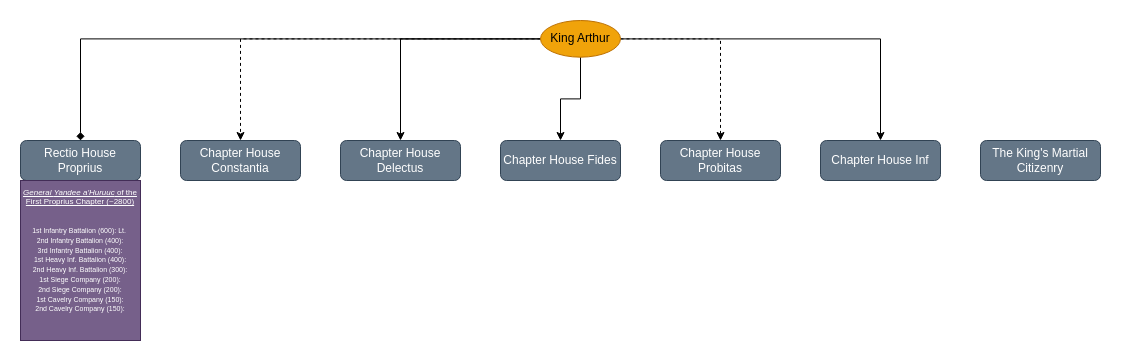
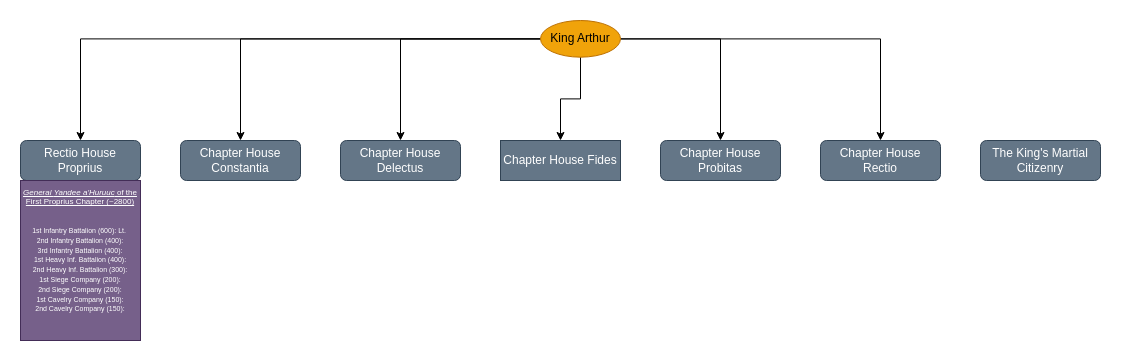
edge "King Arthur" -> "Chapter House Probitas": style dashed -> solid
edge "King Arthur" -> "Chapter House Constantia": style dashed -> solid
edge "King Arthur" -> "Rectio House Proprius": arrowhead diamond -> classic
node "Chapter House Fides": shape rounded rectangle -> rectangle
node "Chapter House Inf": label "Chapter House Inf" -> "Chapter House Rectio"
